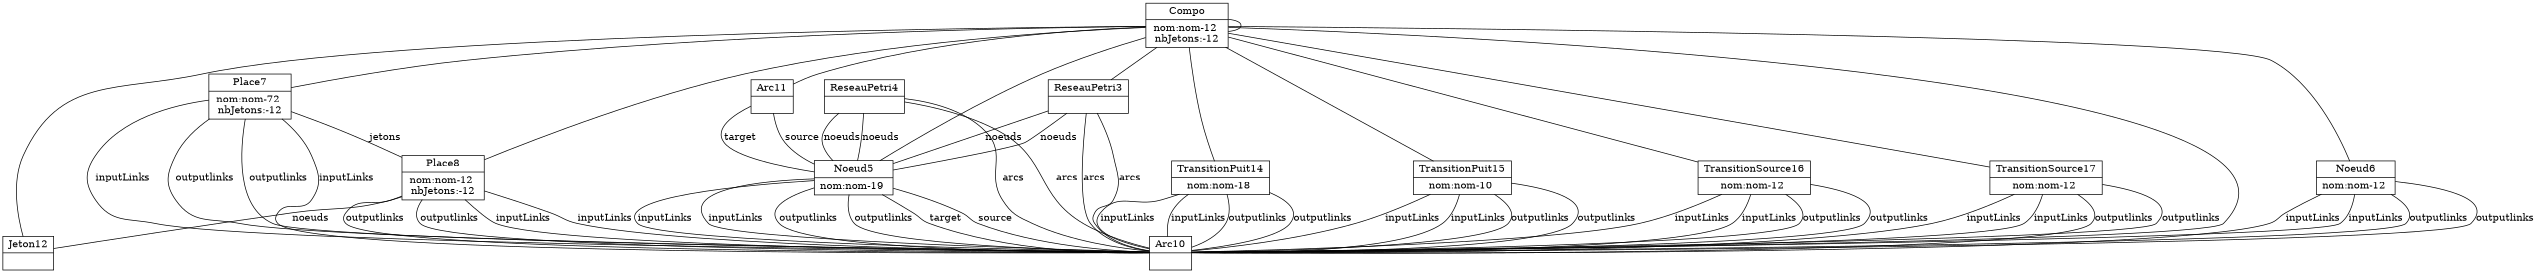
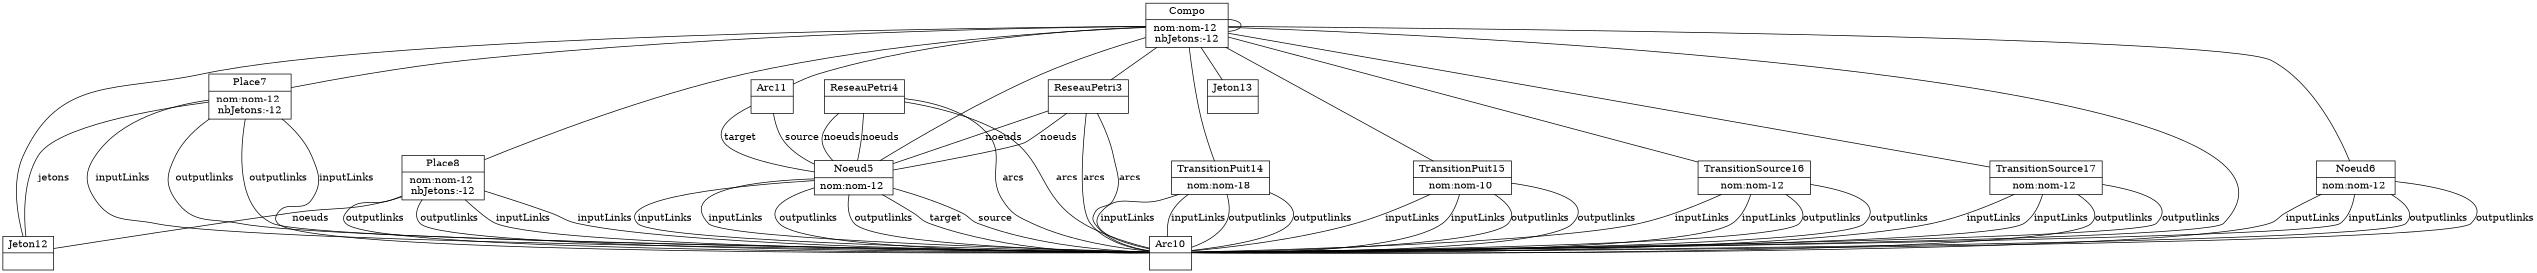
node "Jeton13": added
node "Place7": text "nom:nom-72" -> "nom:nom-12"
edge "Place7" -- "Place8": now "Place7" -- "Jeton12"
node "Noeud5": text "nom:nom-19" -> "nom:nom-12"
